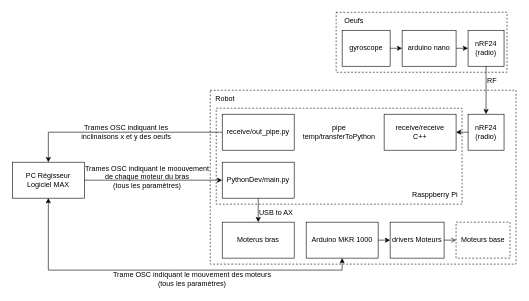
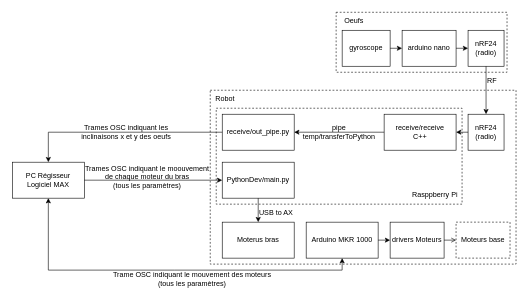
edge "receive/receive C++" -> "receive/out_pipe.py": added
